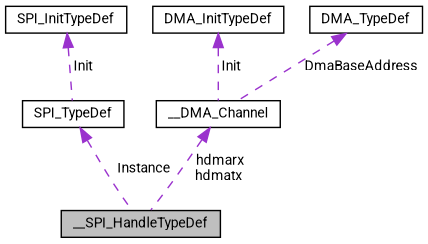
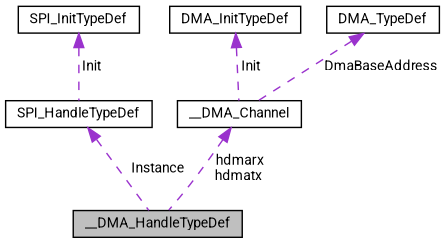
node "SPI_TypeDef": label "SPI_TypeDef" -> "SPI_HandleTypeDef"
node "__SPI_HandleTypeDef": label "__SPI_HandleTypeDef" -> "__DMA_HandleTypeDef"
